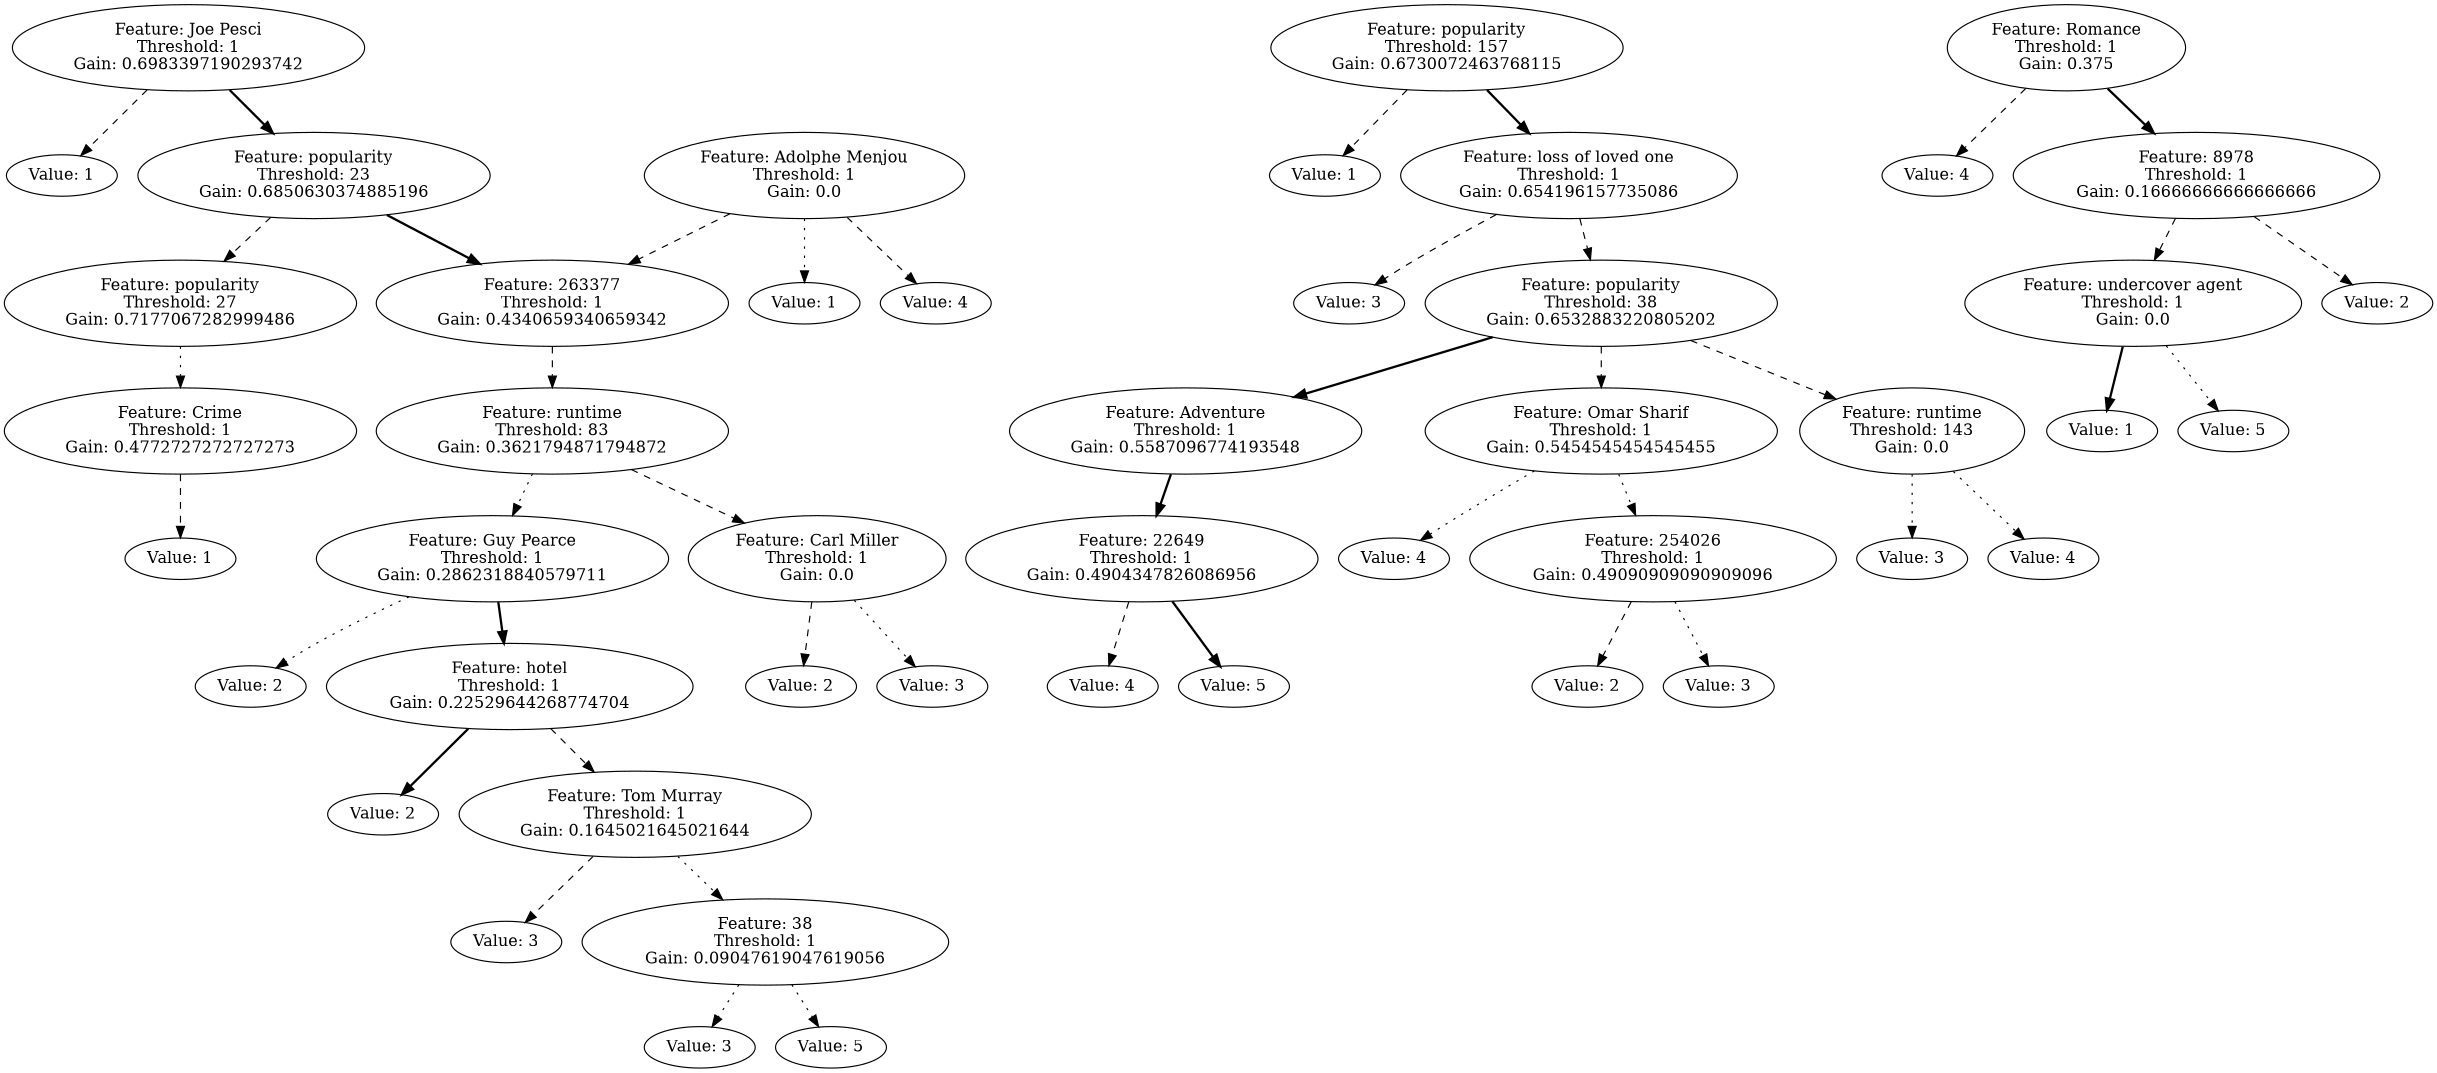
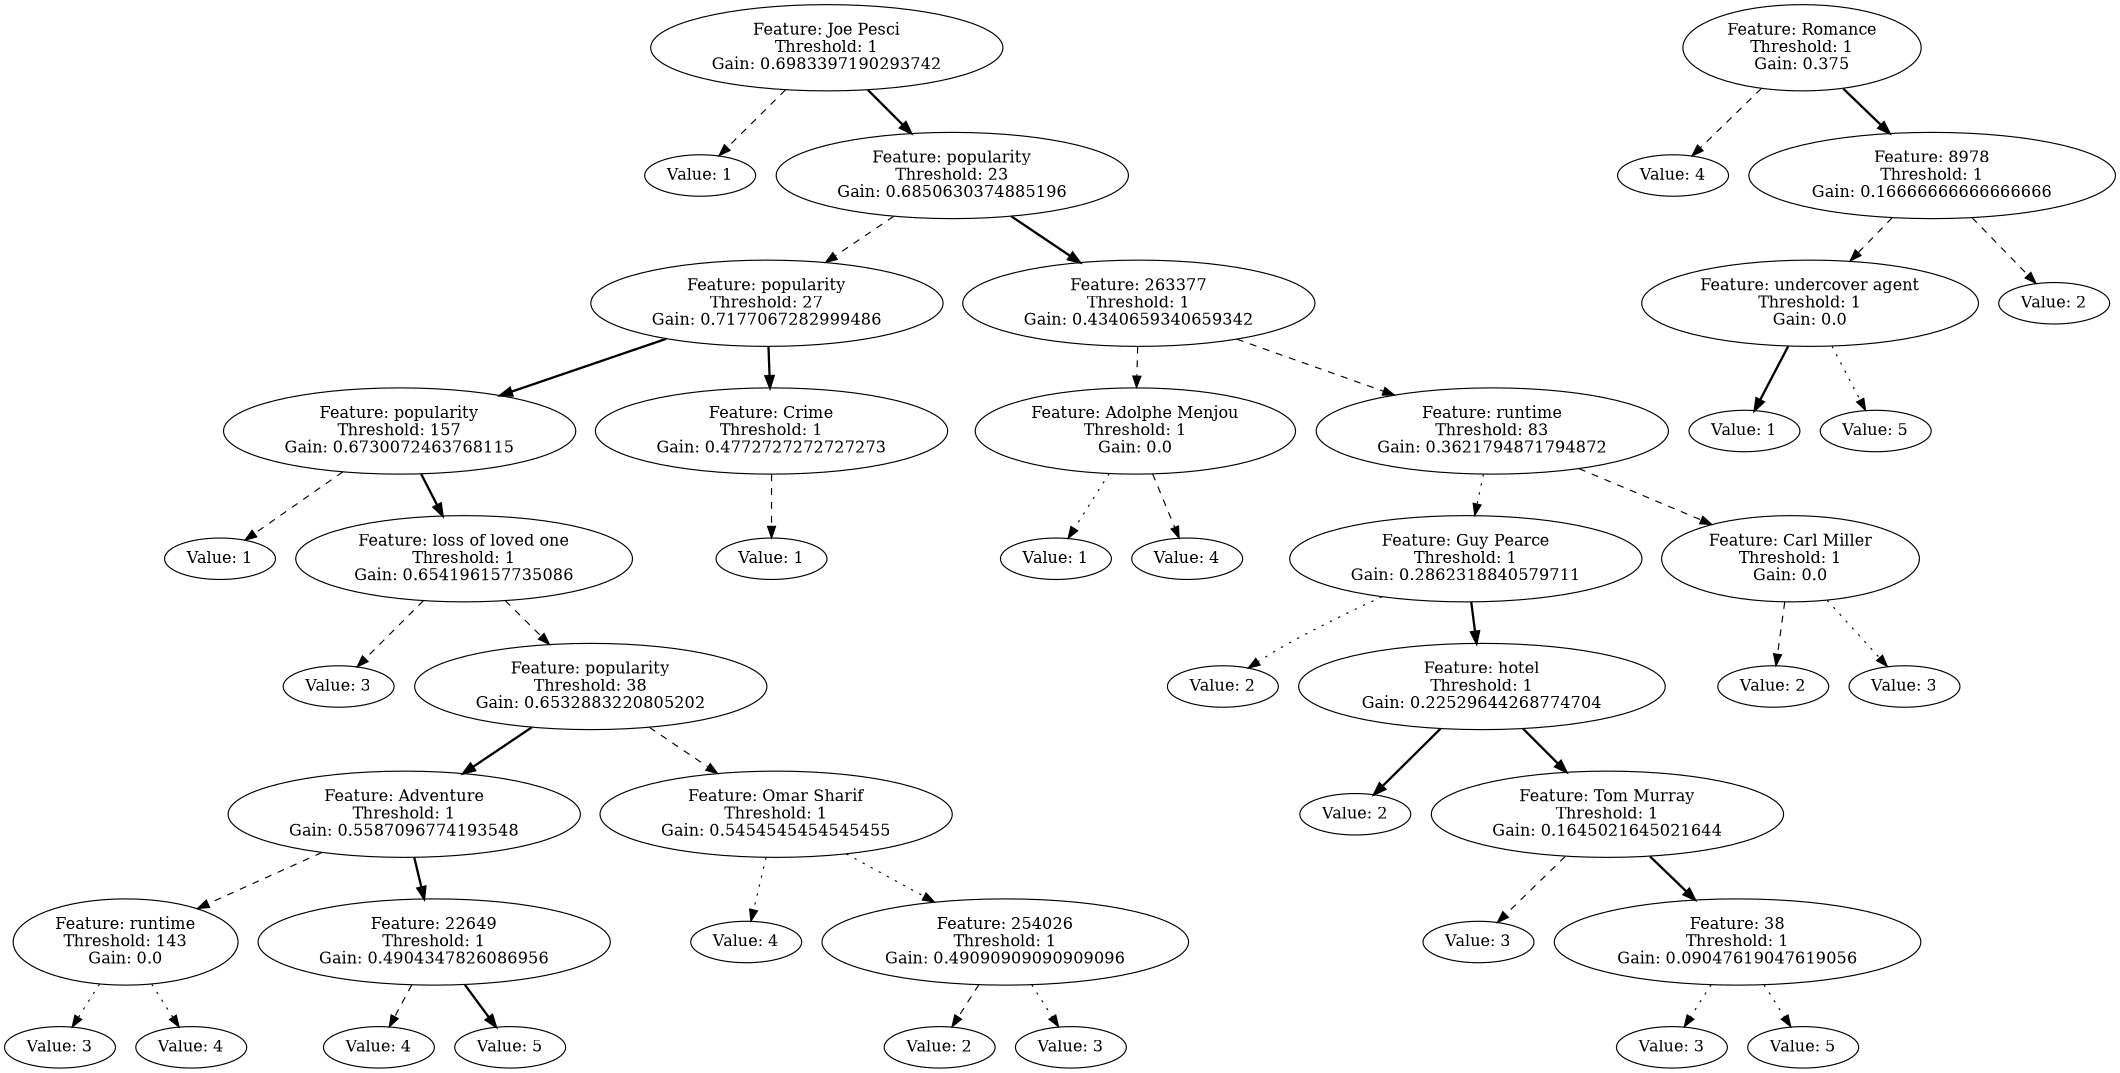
edge "Feature: Adolphe Menjou Threshold: 1 Gain: 0.0" -> "Feature: 263377 Threshold: 1 Gain: 0.4340659340659342": reversed
edge "Feature: popularity Threshold: 27 Gain: 0.7177067282999486" -> "Feature: Crime Threshold: 1 Gain: 0.4772727272727273": style dotted -> bold
edge "Feature: popularity Threshold: 27 Gain: 0.7177067282999486" -> "Feature: popularity Threshold: 157 Gain: 0.6730072463768115": added
edge "Feature: popularity Threshold: 38 Gain: 0.6532883220805202" -> "Feature: runtime Threshold: 143 Gain: 0.0": now "Feature: Adventure Threshold: 1 Gain: 0.5587096774193548" -> "Feature: runtime Threshold: 143 Gain: 0.0"
edge "Feature: hotel Threshold: 1 Gain: 0.22529644268774704" -> "Feature: Tom Murray Threshold: 1 Gain: 0.1645021645021644": style dashed -> bold
edge "Feature: Tom Murray Threshold: 1 Gain: 0.1645021645021644" -> "Feature: 38 Threshold: 1 Gain: 0.09047619047619056": style dotted -> bold
